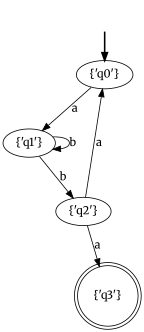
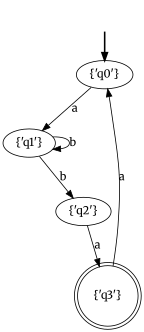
edge "{'q2'}" -> "{'q0'}": now "{'q3'}" -> "{'q0'}"
